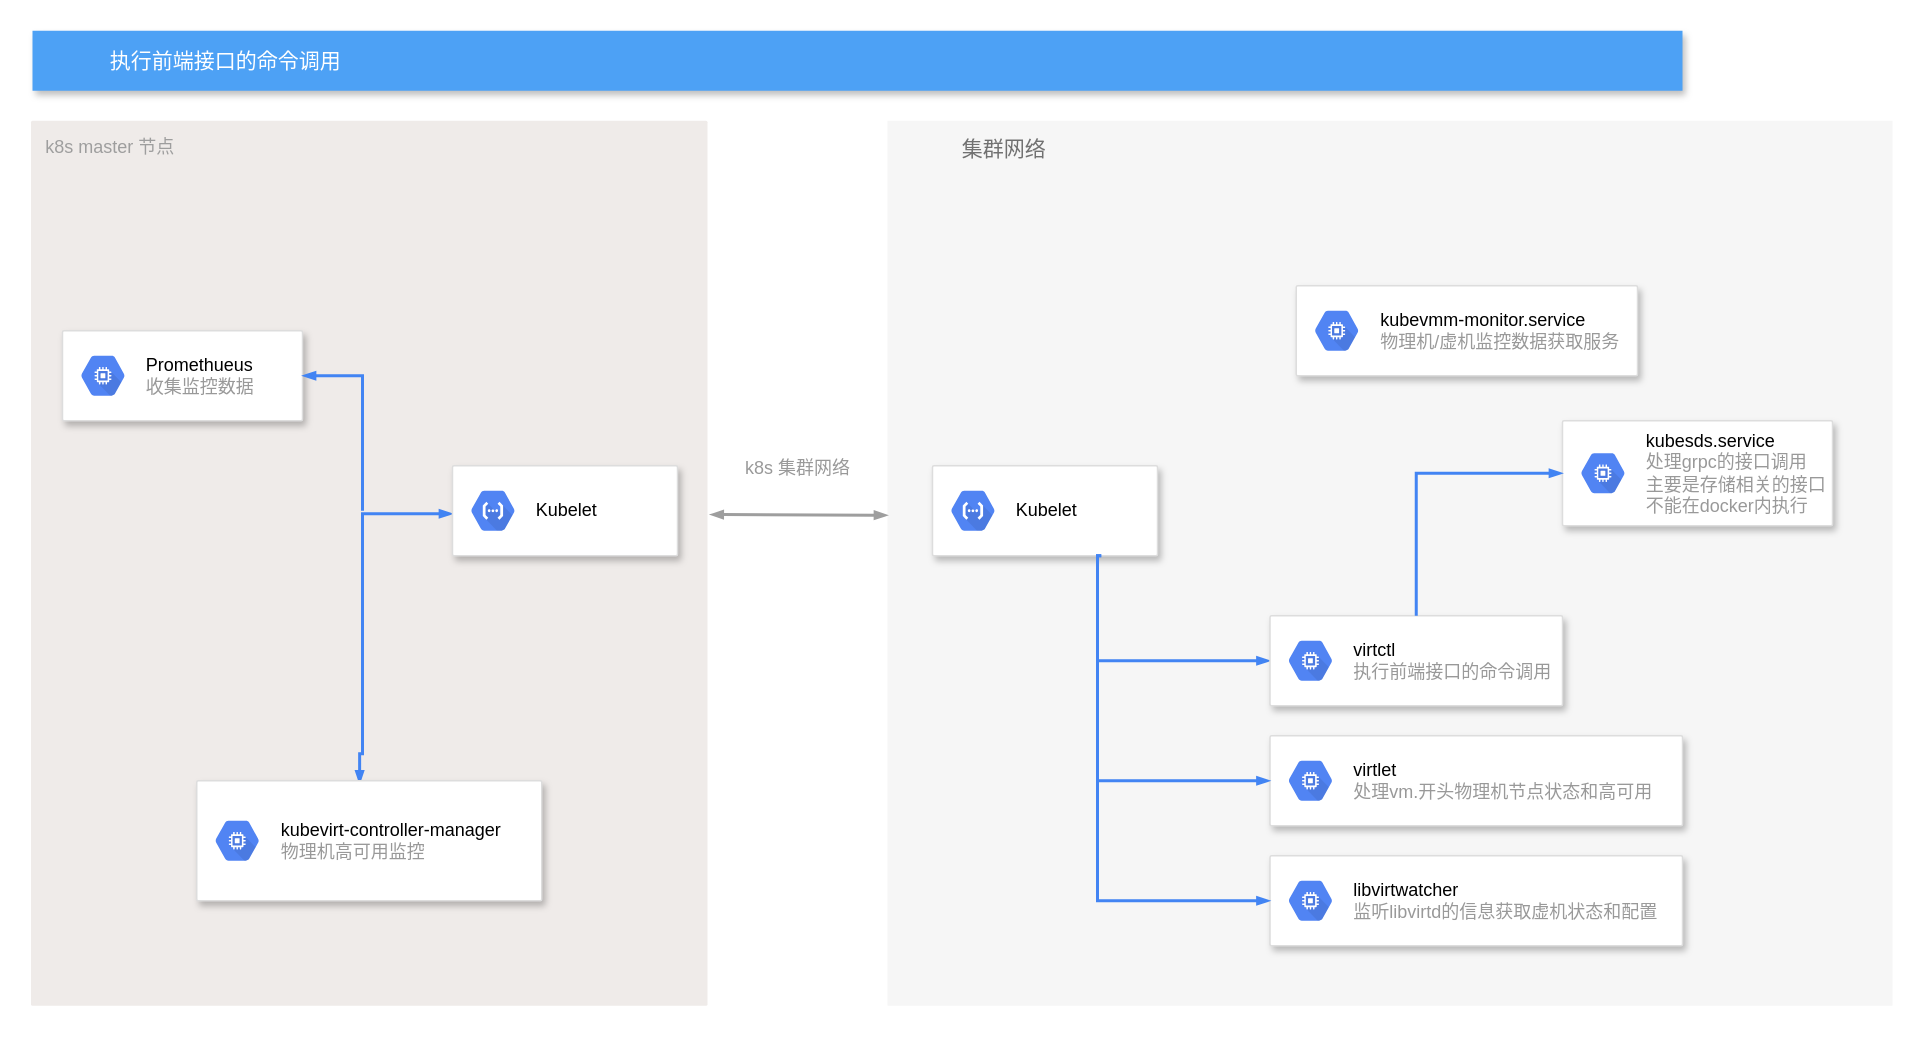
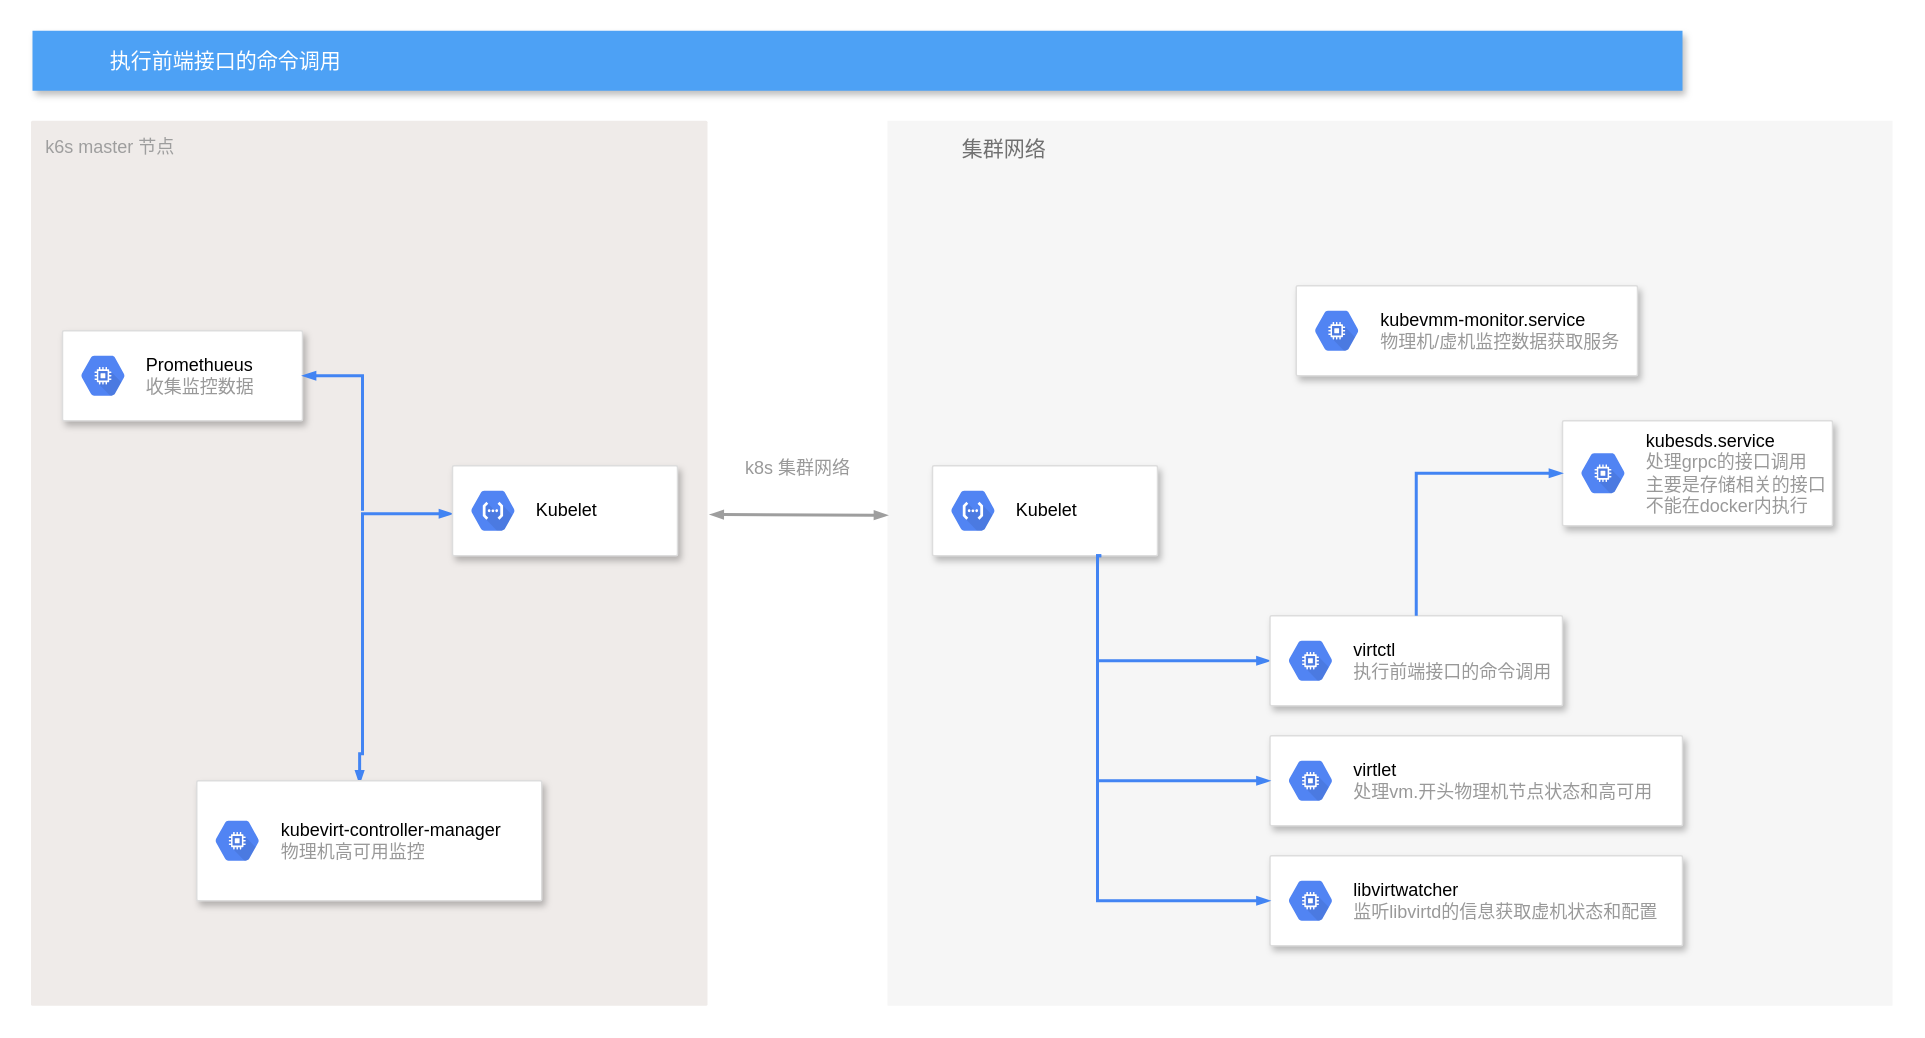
node "k8s master 节点": label "k8s master 节点" -> "k6s master 节点"
